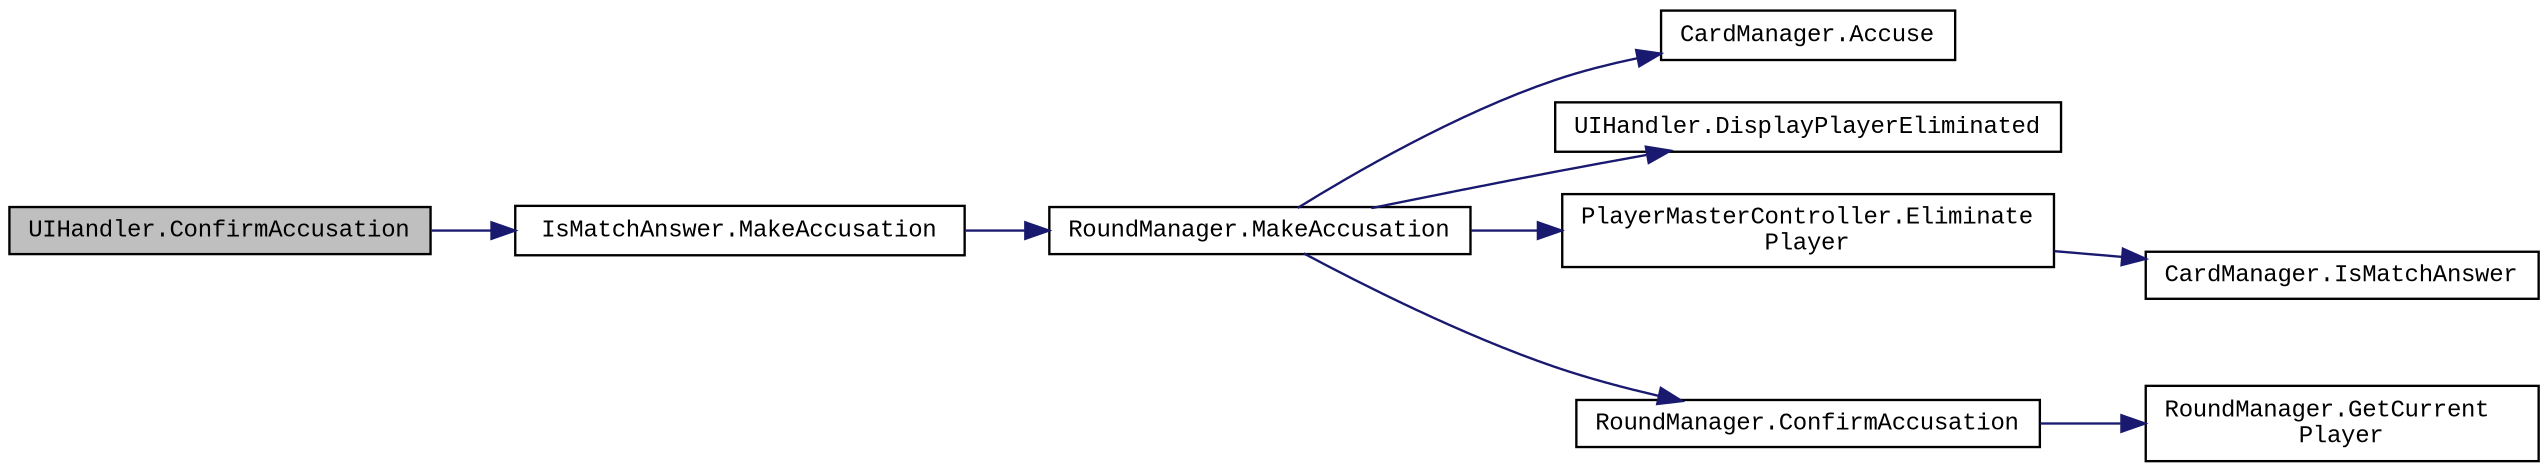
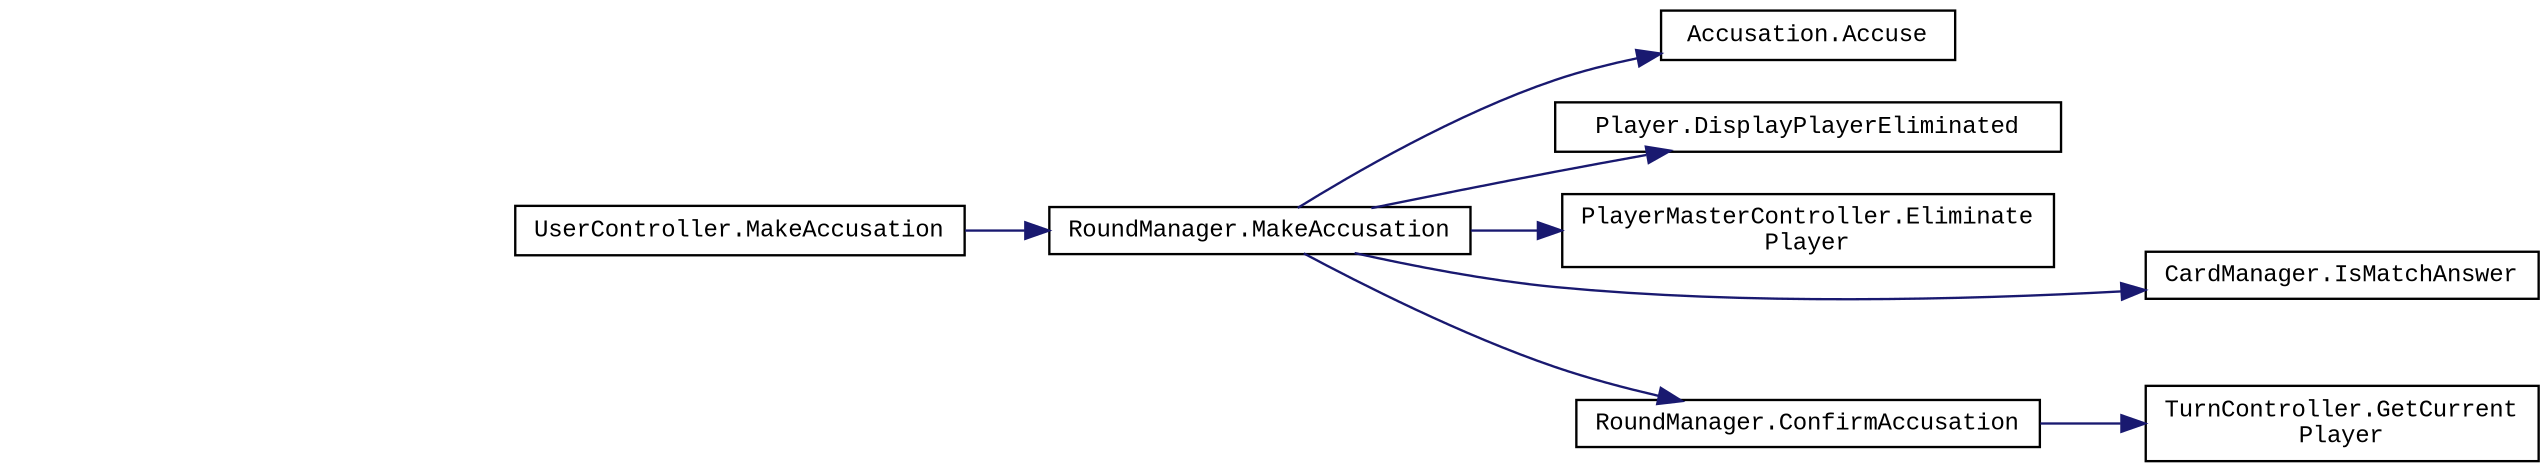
node "CardManager.Accuse": label "CardManager.Accuse" -> "Accusation.Accuse"
node "UIHandler.DisplayPlayerEliminated": label "UIHandler.DisplayPlayerEliminated" -> "Player.DisplayPlayerEliminated"
node "UIHandler.ConfirmAccusation": removed
node "IsMatchAnswer.MakeAccusation": label "IsMatchAnswer.MakeAccusation" -> "UserController.MakeAccusation"
edge "PlayerMasterController.Eliminate Player" -> "CardManager.IsMatchAnswer": now "RoundManager.MakeAccusation" -> "CardManager.IsMatchAnswer"
node "RoundManager.GetCurrent Player": label "RoundManager.GetCurrent Player" -> "TurnController.GetCurrent Player"
